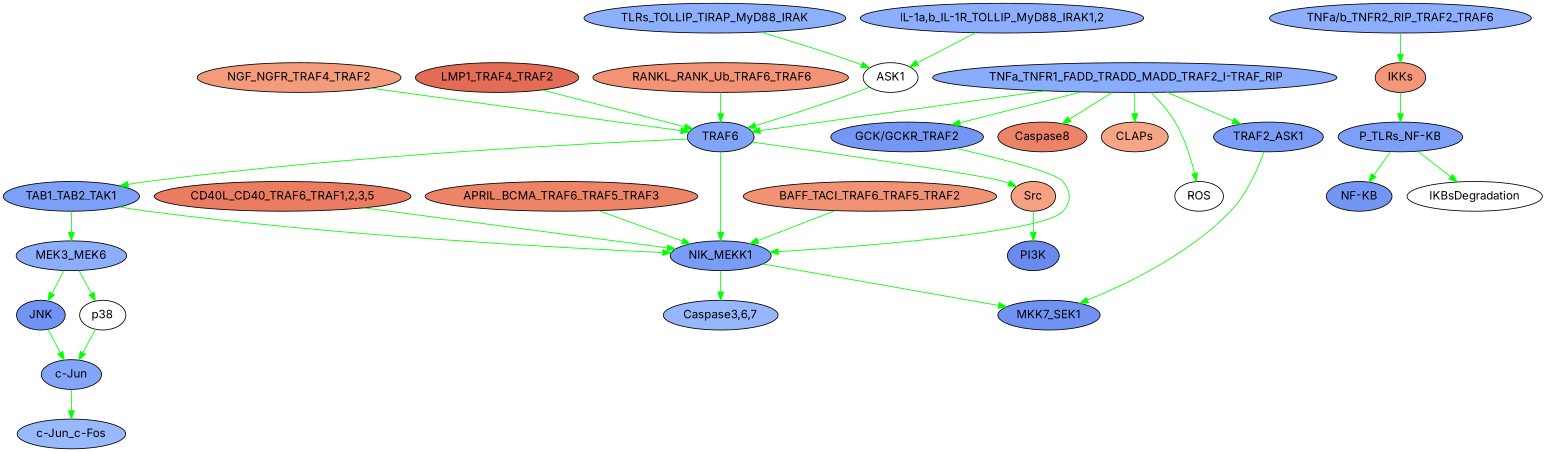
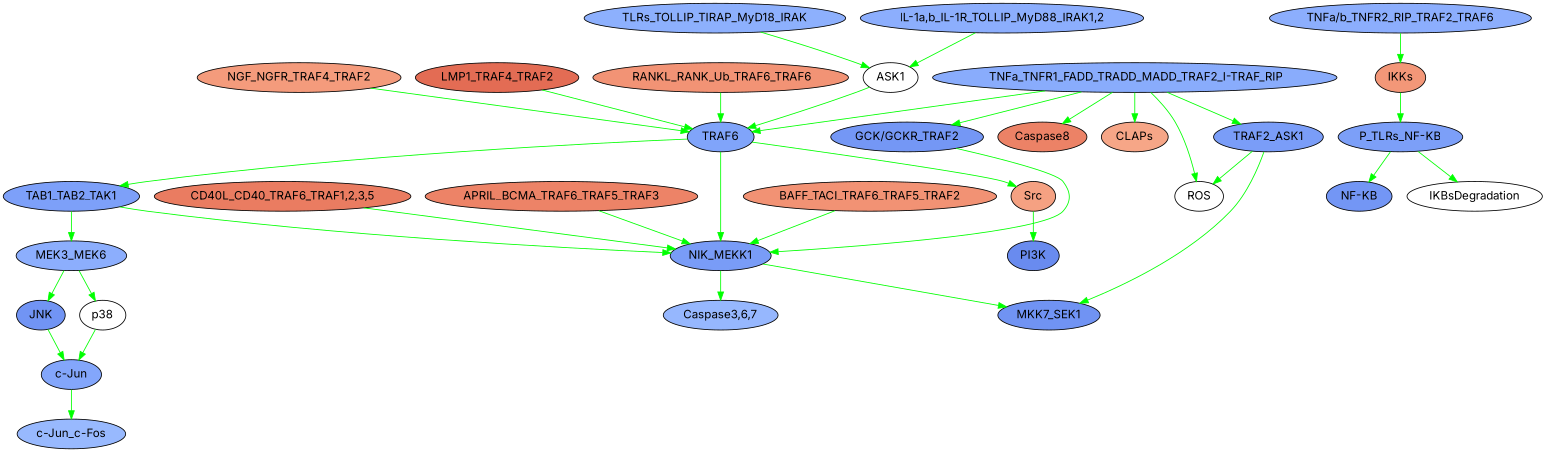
node "TLRs_TOLLIP_TIRAP_MyD88_IRAK": label "TLRs_TOLLIP_TIRAP_MyD88_IRAK" -> "TLRs_TOLLIP_TIRAP_MyD18_IRAK"
edge "TRAF2_ASK1" -> "ROS": added
